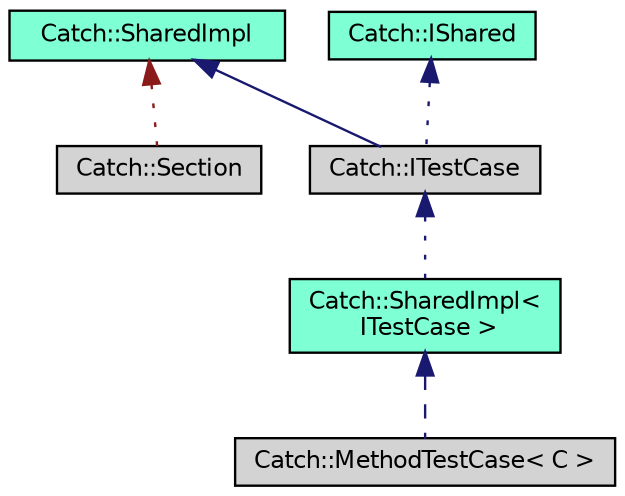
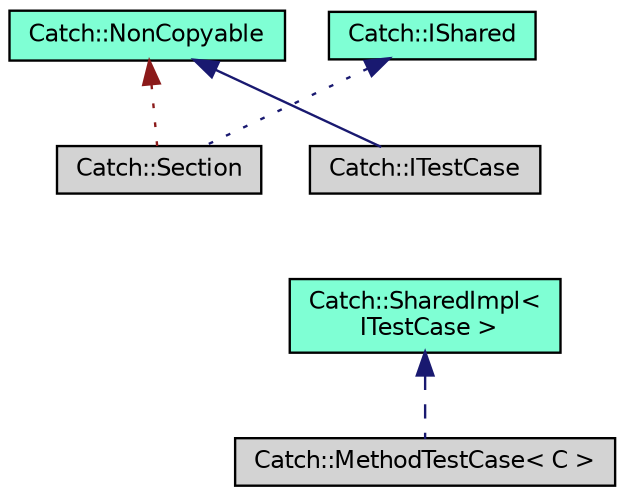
node "Catch::SharedImpl": label "Catch::SharedImpl" -> "Catch::NonCopyable"
edge "Catch::ITestCase" -> "Catch::IShared": now "Catch::Section" -> "Catch::IShared"
edge "Catch::SharedImpl< ITestCase >" -> "Catch::ITestCase": removed
